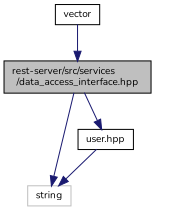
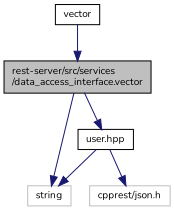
node "rest-server/src/services /data_access_interface.hpp": label "rest-server/src/services /data_access_interface.hpp" -> "rest-server/src/services /data_access_interface.vector"
node "cpprest/json.h": added
